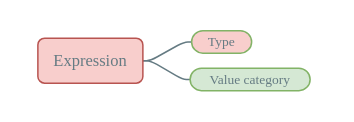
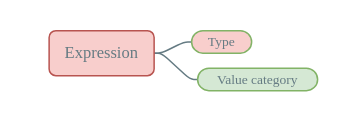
node "Expression": moved (90, 60) -> (102, 53)
node "Value category": moved (250, 79) -> (258, 79)
